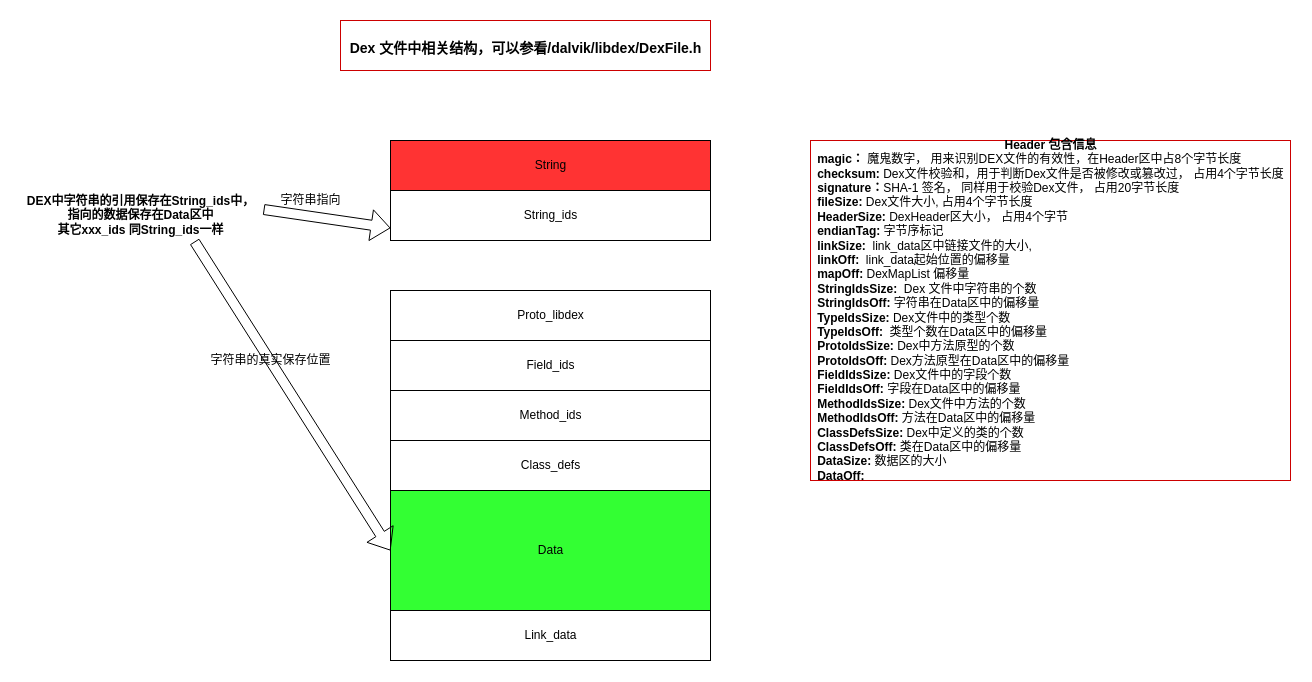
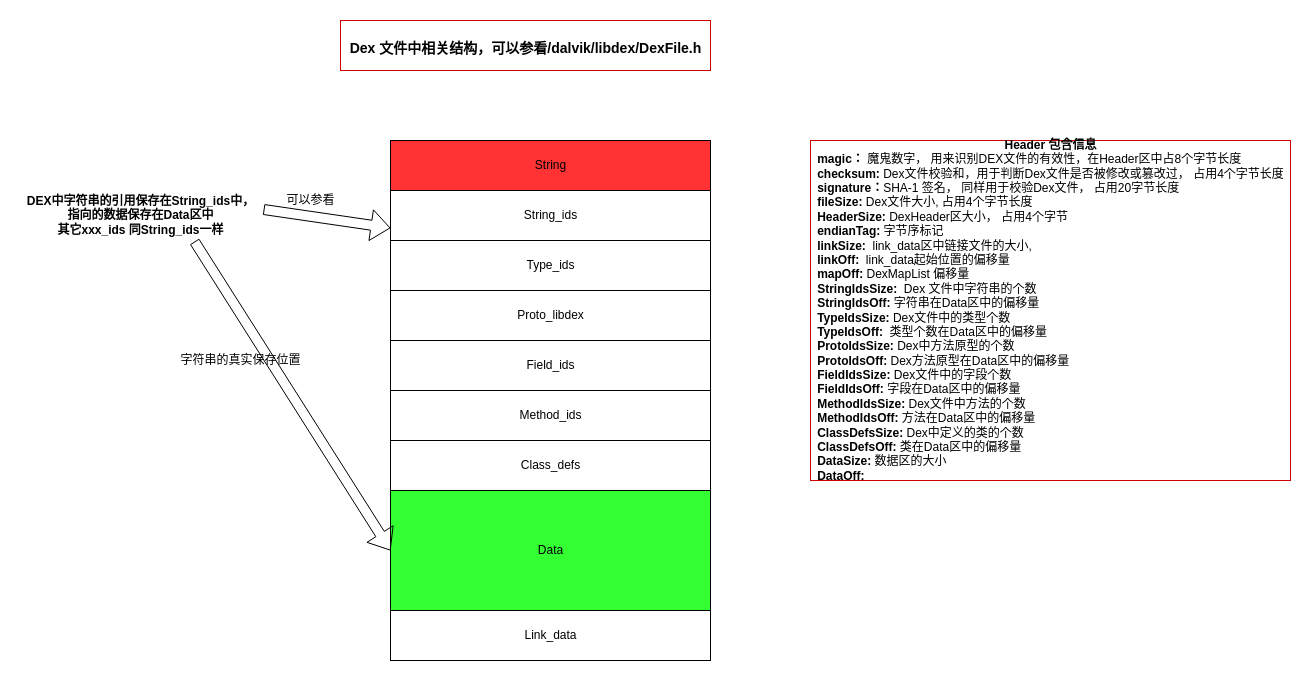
node "字符串指向": label "字符串指向" -> "可以参看"
node "Type_ids": added
node "字符串的真实保存位置": moved (271, 361) -> (241, 361)
